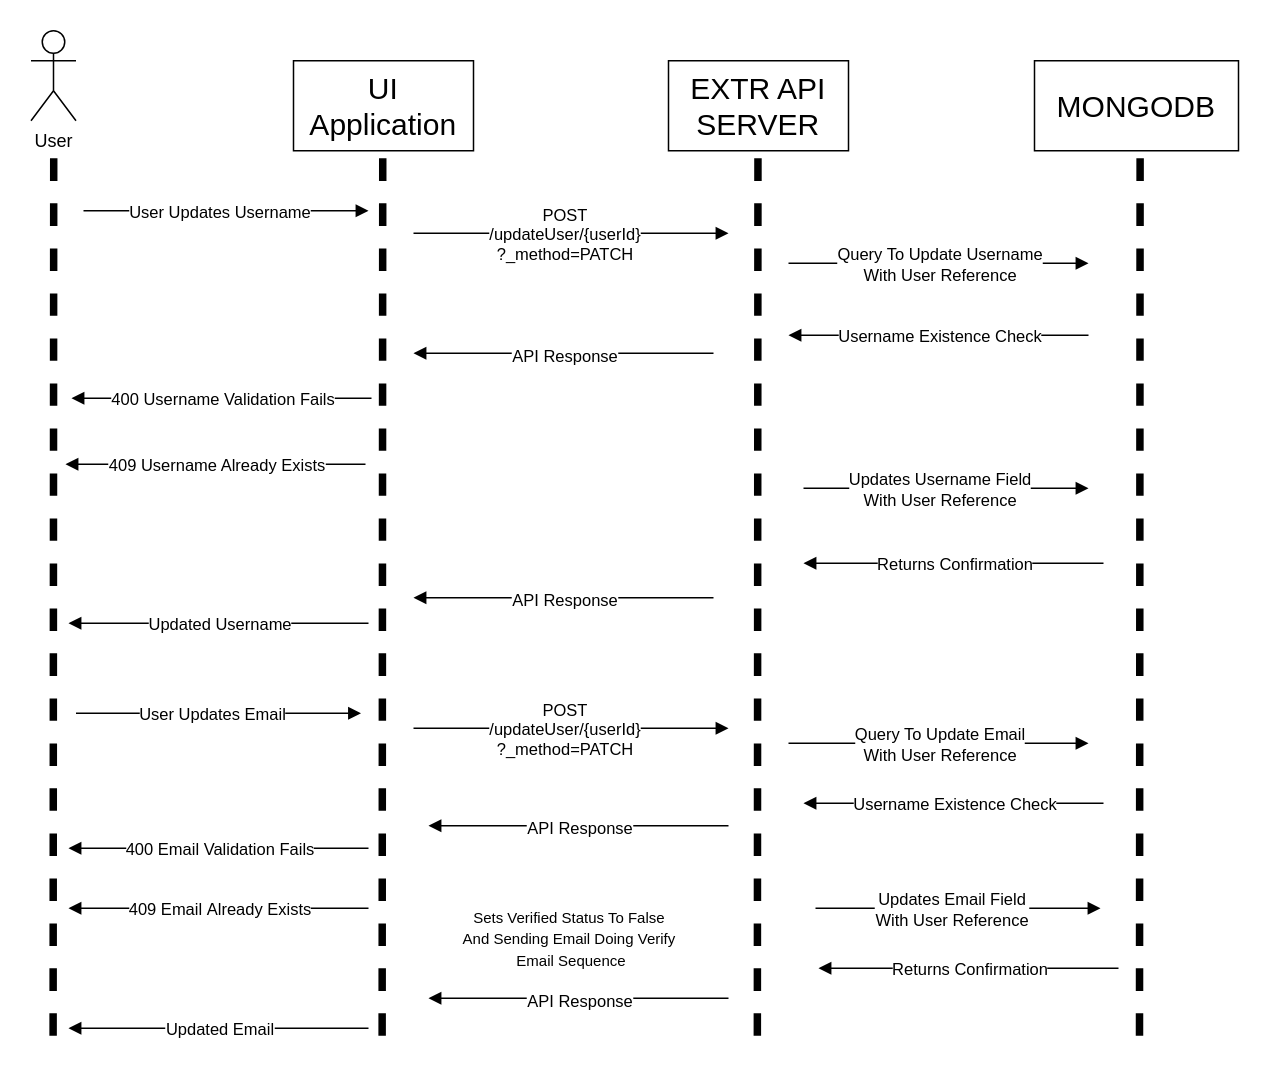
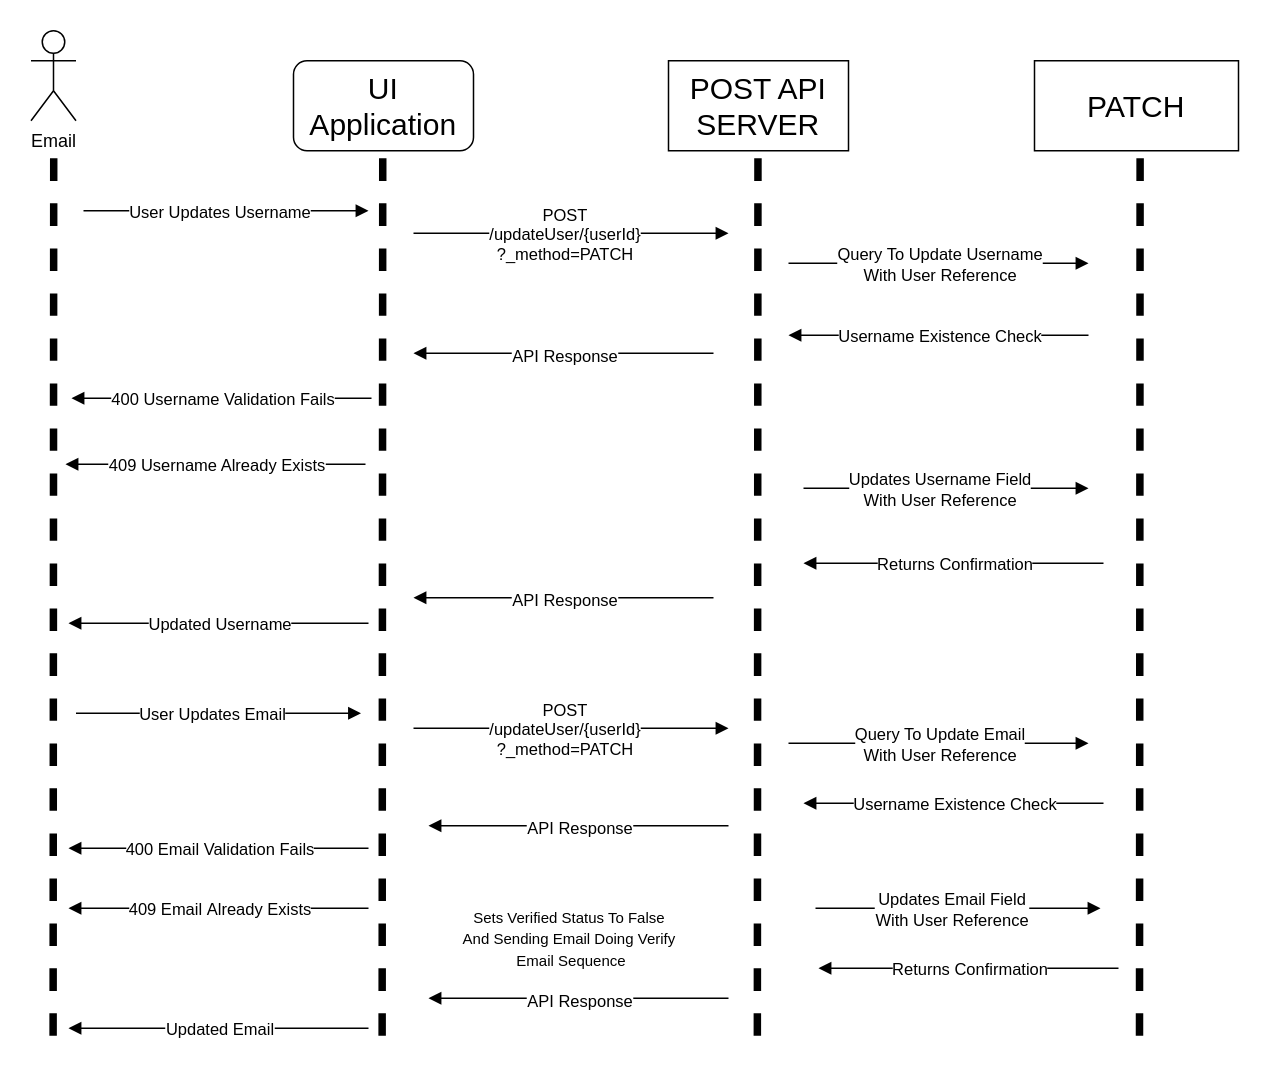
node "UI Application": shape rectangle -> rounded rectangle
node "EXTR API SERVER": label "EXTR API SERVER" -> "POST API SERVER"
node "MONGODB": label "MONGODB" -> "PATCH"
node "User": label "User" -> "Email"
